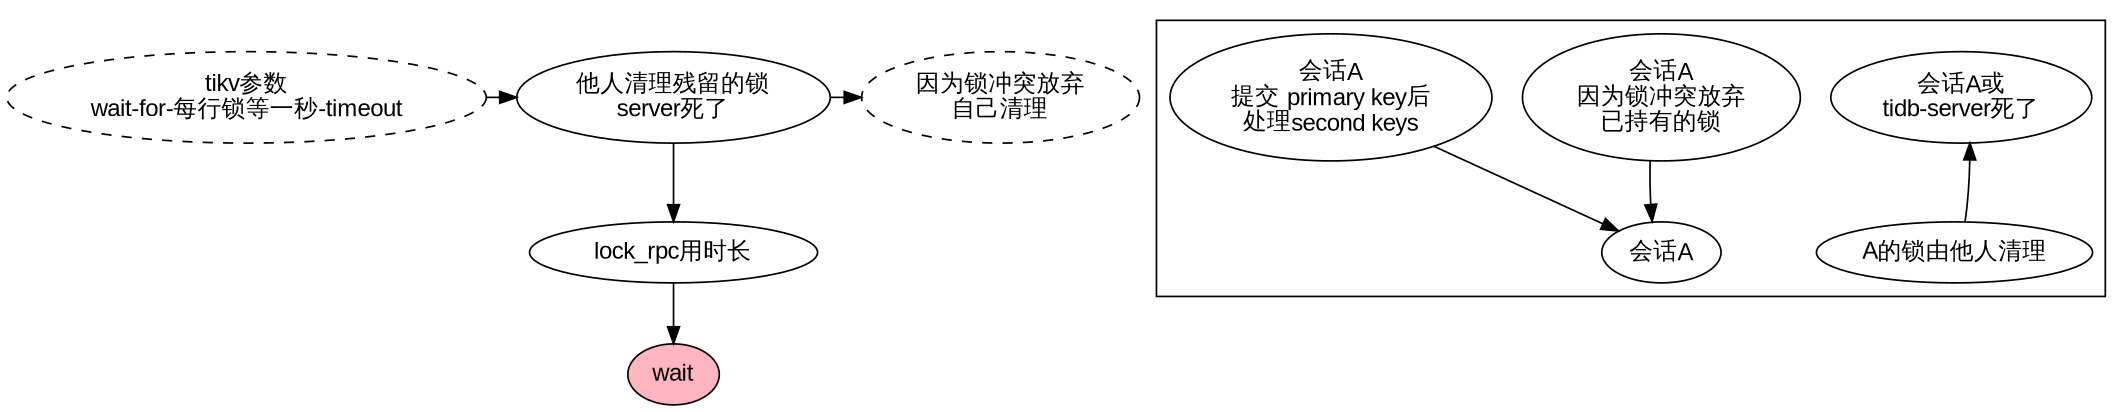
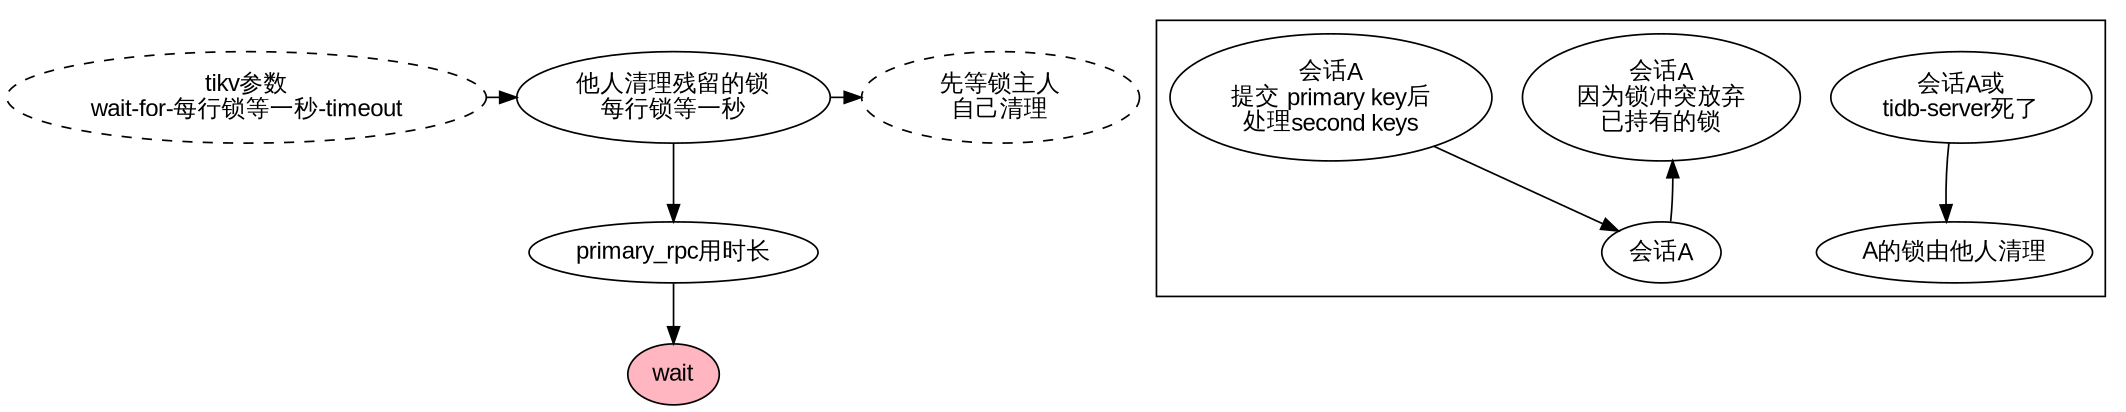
node "他人清理残留的锁 server死了": label "他人清理残留的锁 server死了" -> "他人清理残留的锁 每行锁等一秒"
node "因为锁冲突放弃 自己清理": label "因为锁冲突放弃 自己清理" -> "先等锁主人 自己清理"
edge "会话A 因为锁冲突放弃 已持有的锁" -> "会话A": reversed
edge "A的锁由他人清理" -> "会话A或 tidb-server死了": reversed
node "lock_rpc用时长": label "lock_rpc用时长" -> "primary_rpc用时长"
